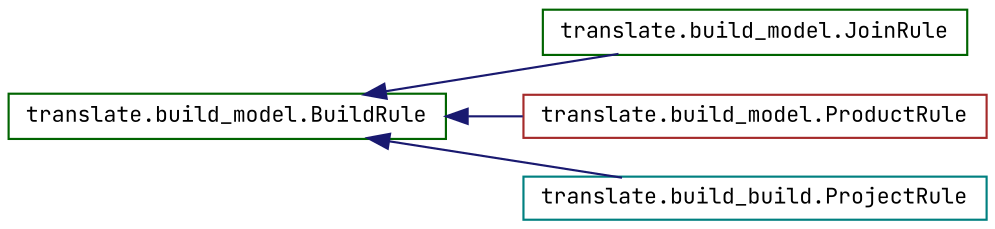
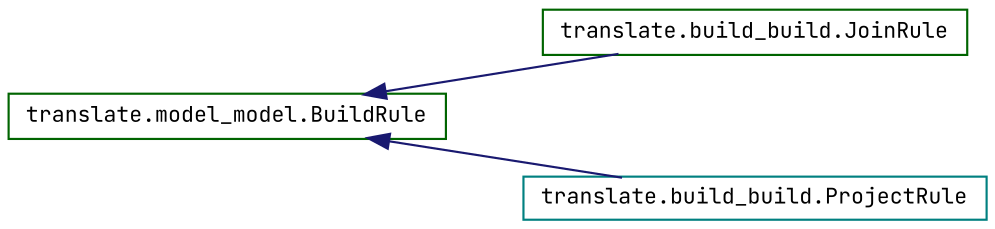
node "translate.build_model.JoinRule": label "translate.build_model.JoinRule" -> "translate.build_build.JoinRule"
node "translate.build_model.BuildRule": label "translate.build_model.BuildRule" -> "translate.model_model.BuildRule"
node "translate.build_model.ProductRule": removed
